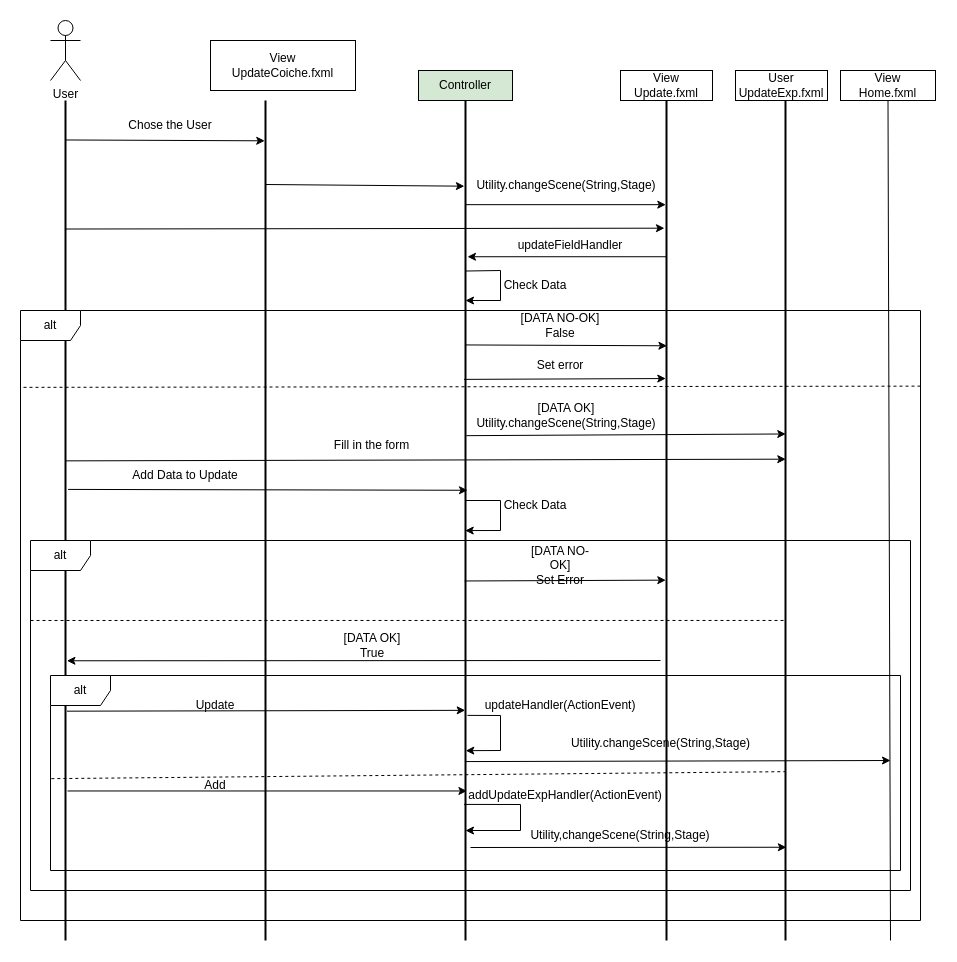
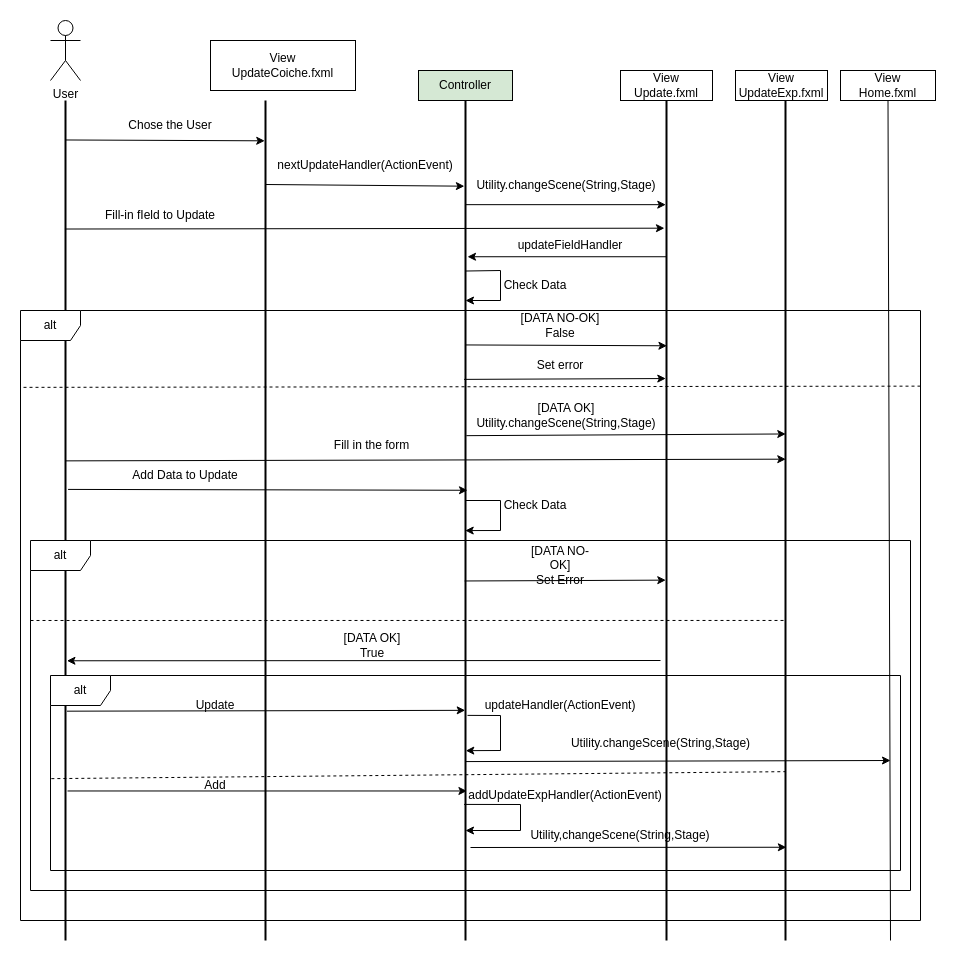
node "User UpdateExp.fxml": label "User UpdateExp.fxml" -> "View UpdateExp.fxml"
node "nextUpdateHandler(ActionEvent)": added
node "Fill-in fIeld to Update": added
